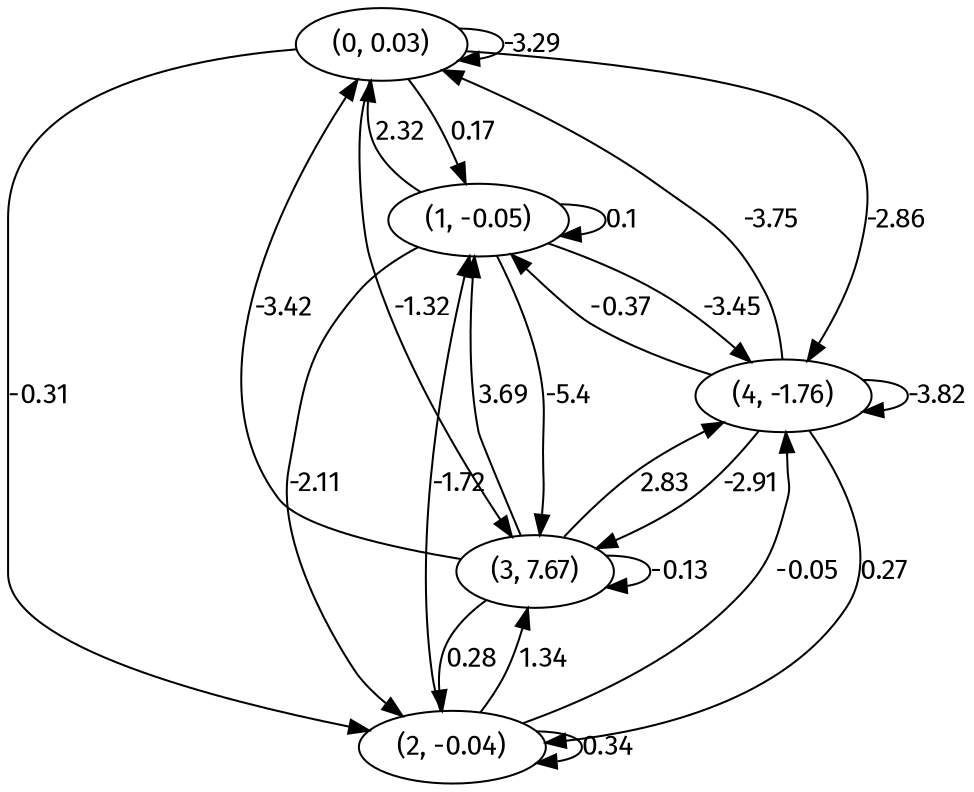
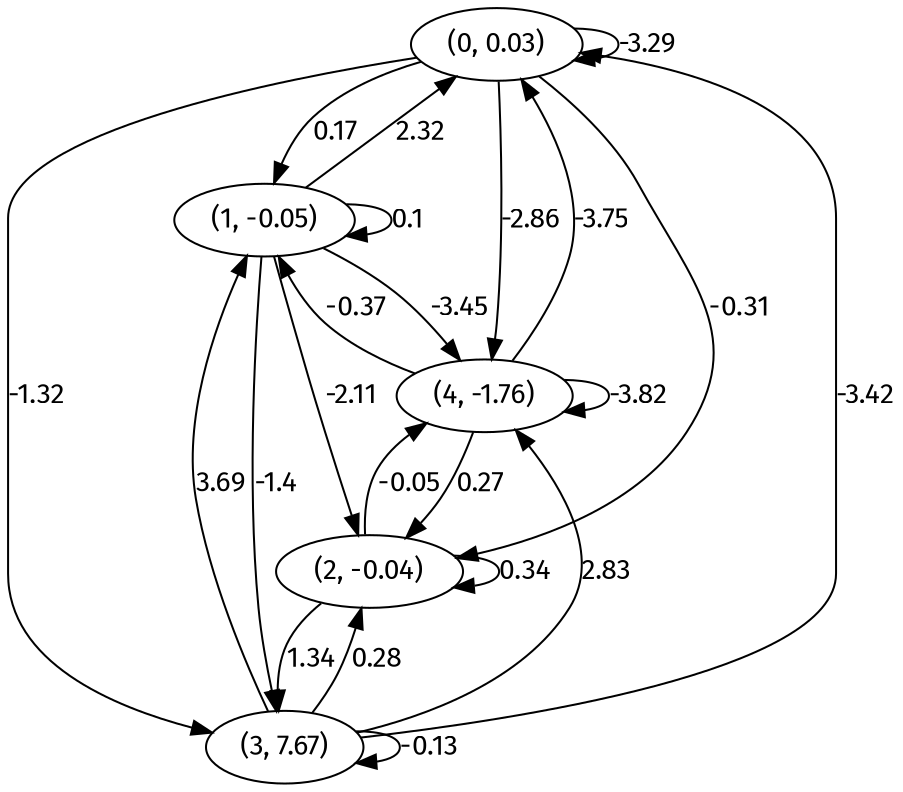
edge "(1, -0.05)" -> "(3, 7.67)": label "-5.4" -> "-1.4"
edge "(2, -0.04)" -> "(1, -0.05)": removed, label "-1.72"
edge "(4, -1.76)" -> "(3, 7.67)": removed, label "-2.91"
